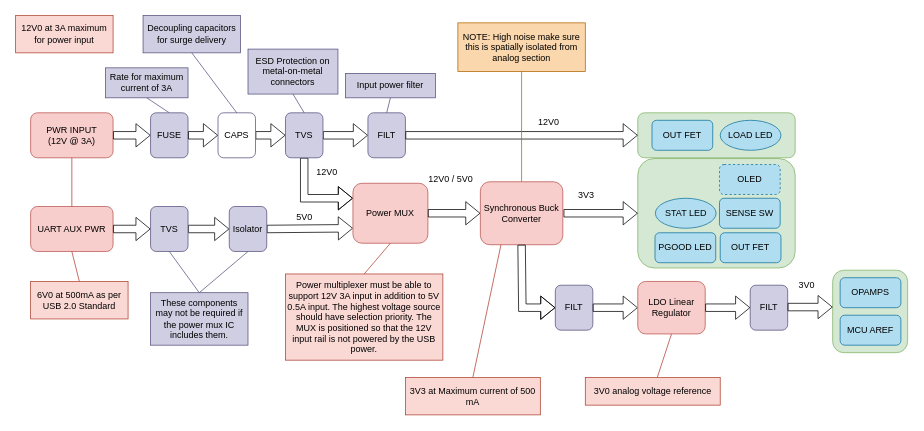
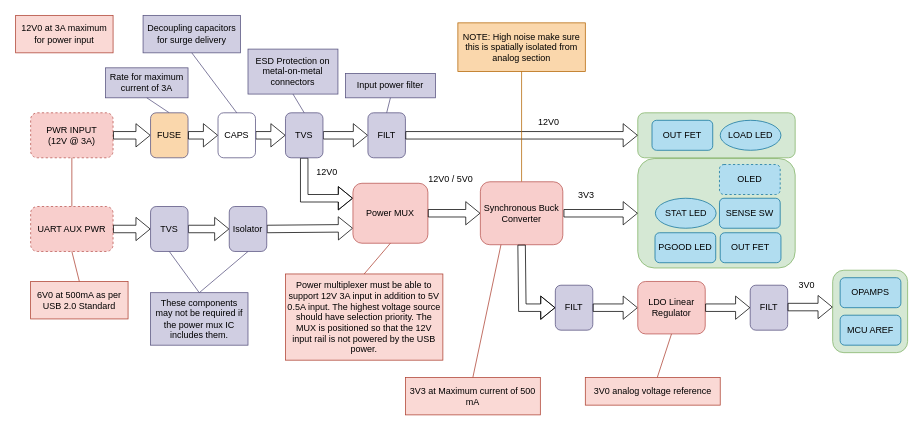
node "PWR INPUT (12V @ 3A)": style solid -> dashed
node "FUSE": fillcolor #d0cee2 -> #fad7ac
node "5V0": removed
node "UART AUX PWR": style solid -> dashed
